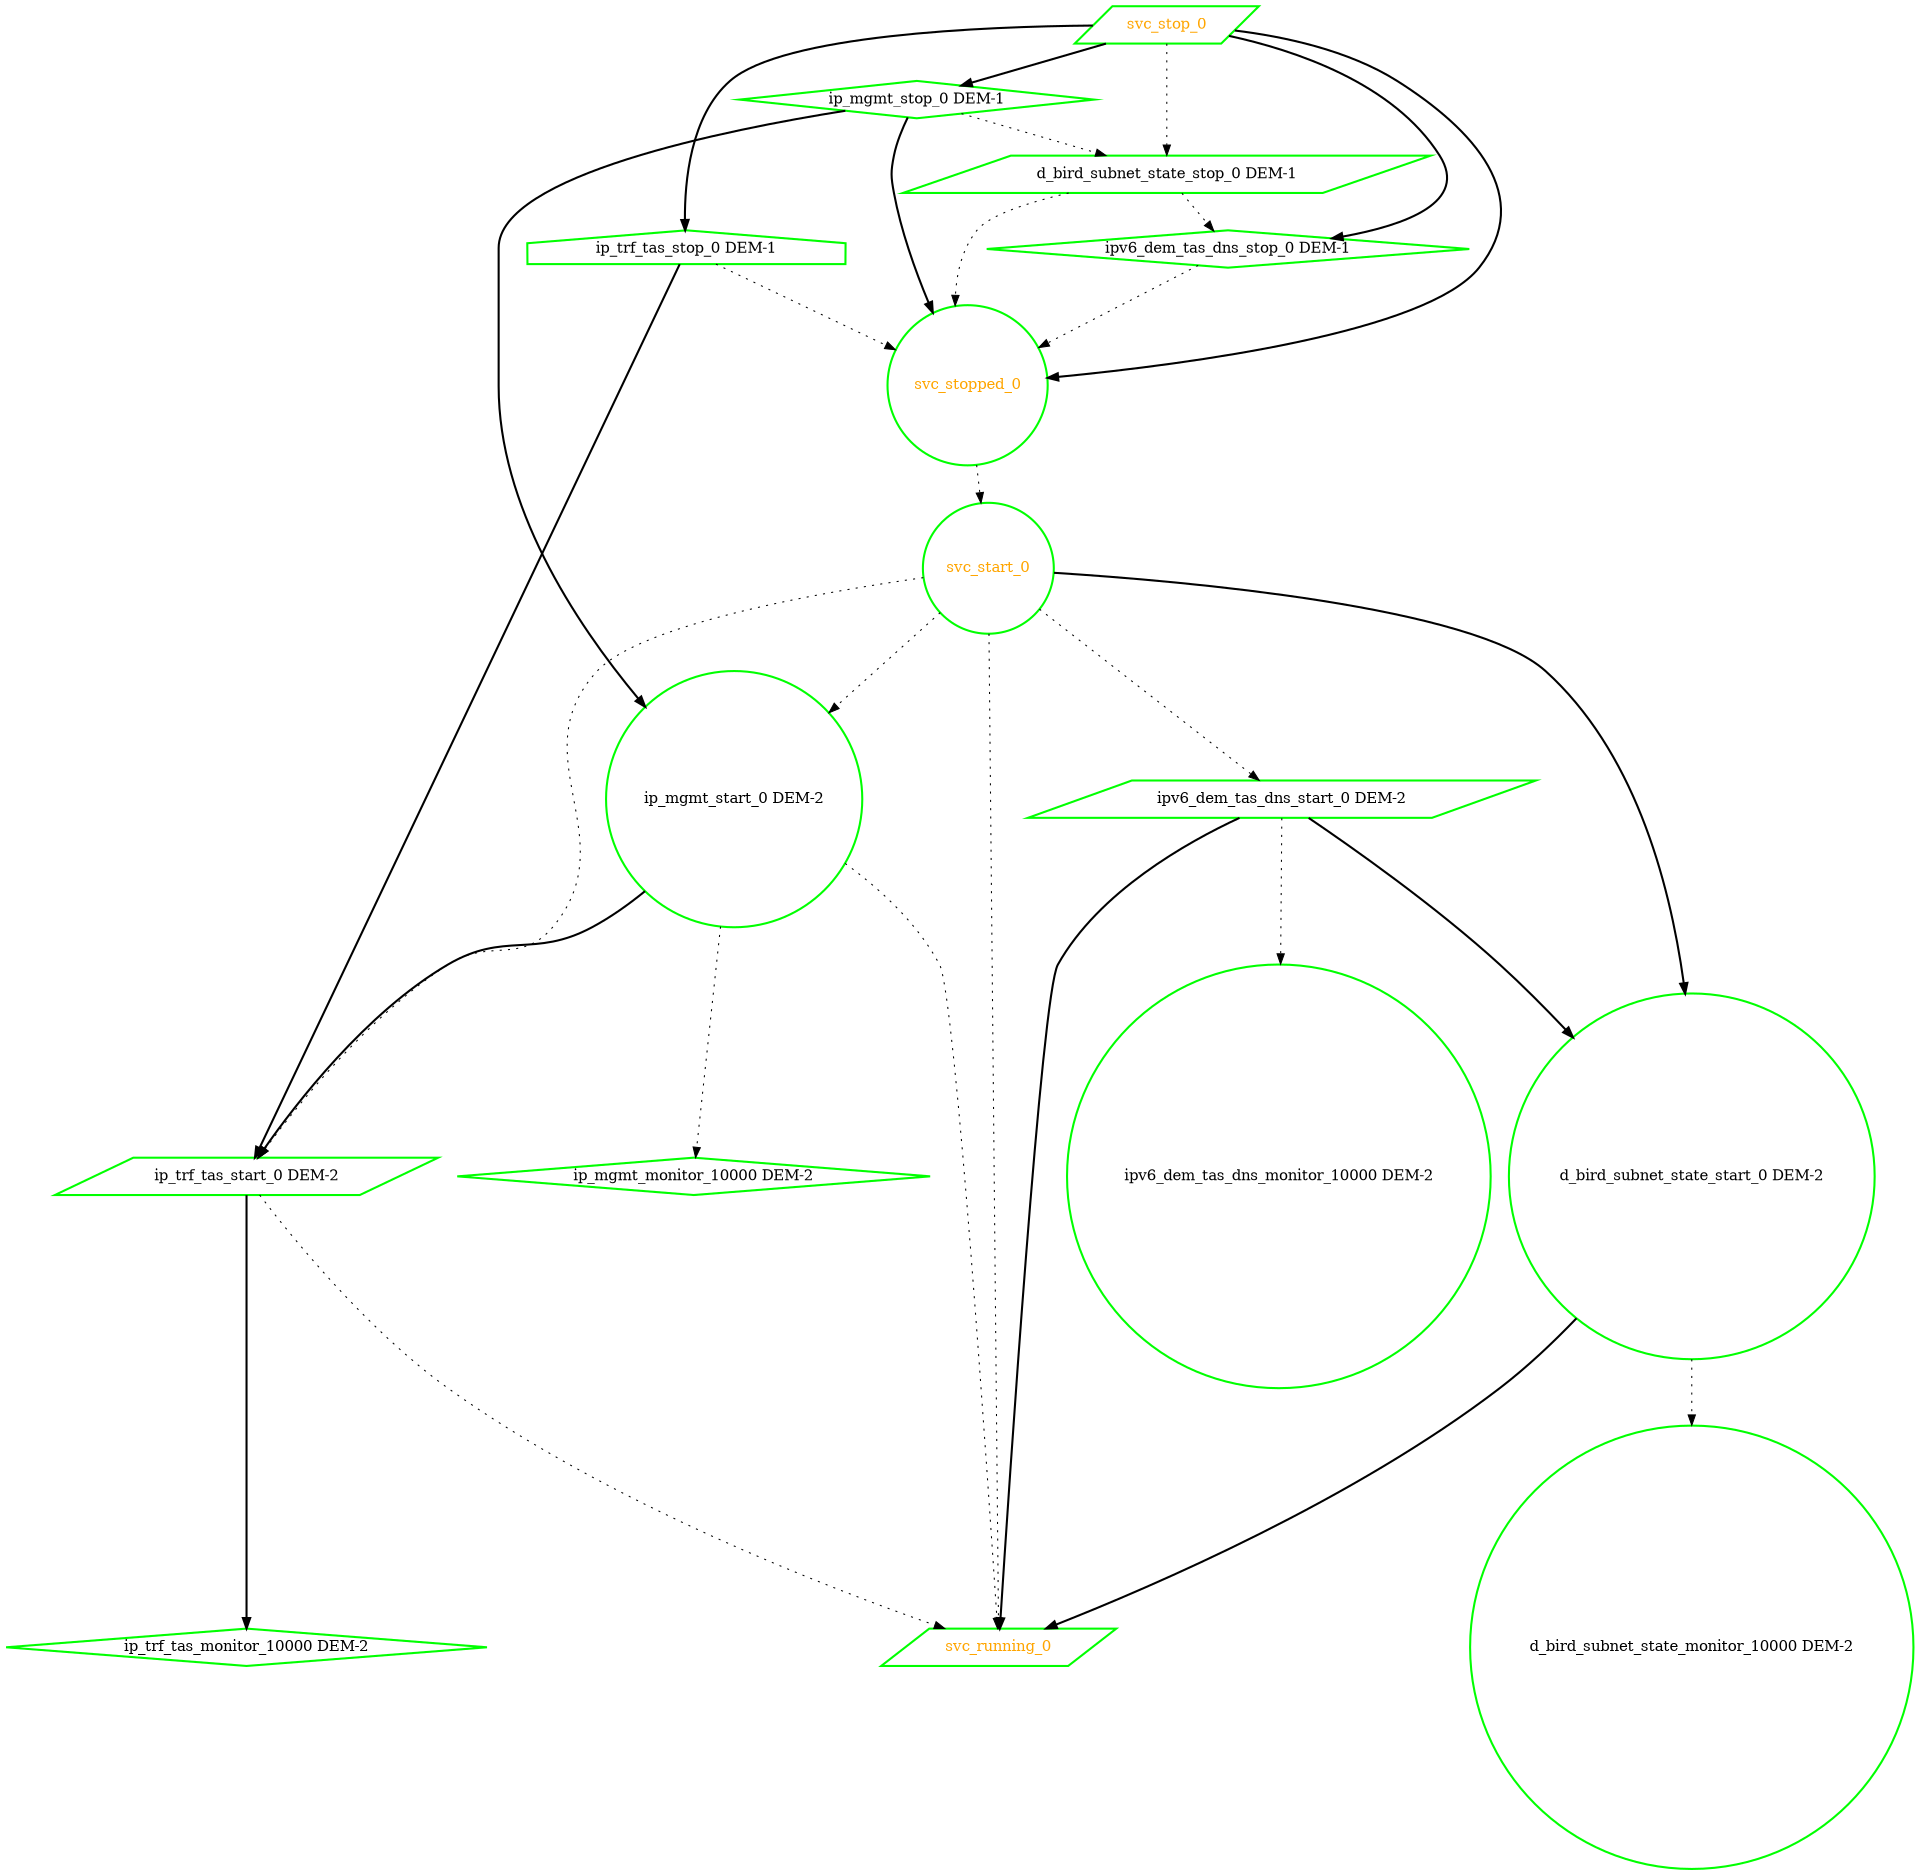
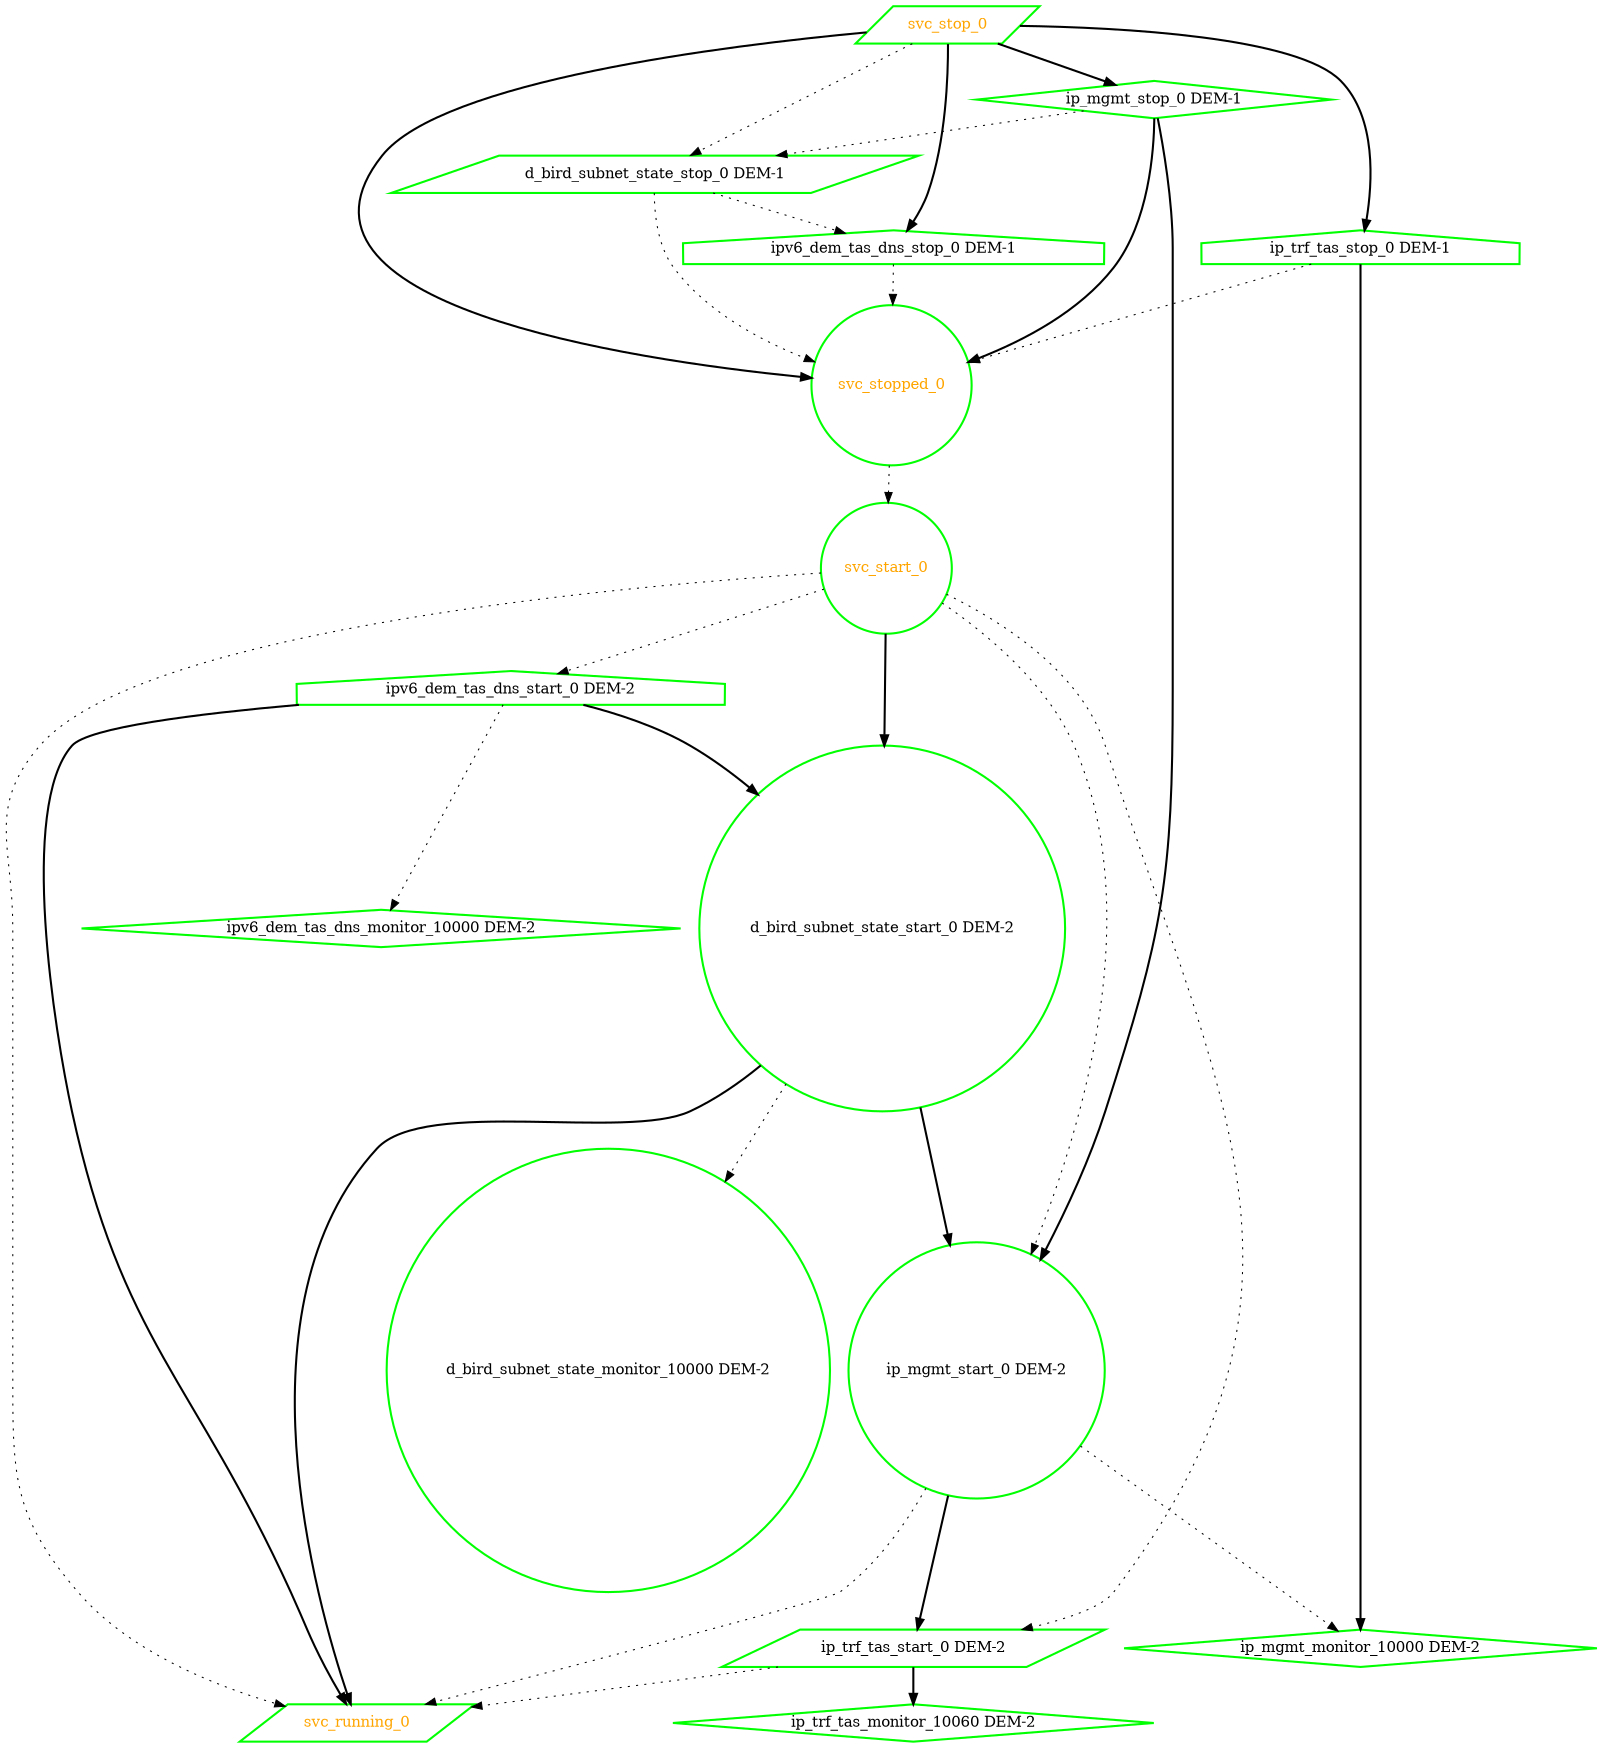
node "ipv6_dem_tas_dns_stop_0 DEM-1": shape diamond -> house
edge "ip_trf_tas_stop_0 DEM-1" -> "ip_trf_tas_start_0 DEM-2": now "ip_trf_tas_stop_0 DEM-1" -> "ip_mgmt_monitor_10000 DEM-2"
node "ipv6_dem_tas_dns_start_0 DEM-2": shape parallelogram -> house
edge "d_bird_subnet_state_start_0 DEM-2" -> "ip_mgmt_start_0 DEM-2": added
node "ipv6_dem_tas_dns_monitor_10000 DEM-2": shape circle -> diamond
node "ip_trf_tas_monitor_10000 DEM-2": label "ip_trf_tas_monitor_10000 DEM-2" -> "ip_trf_tas_monitor_10060 DEM-2"
